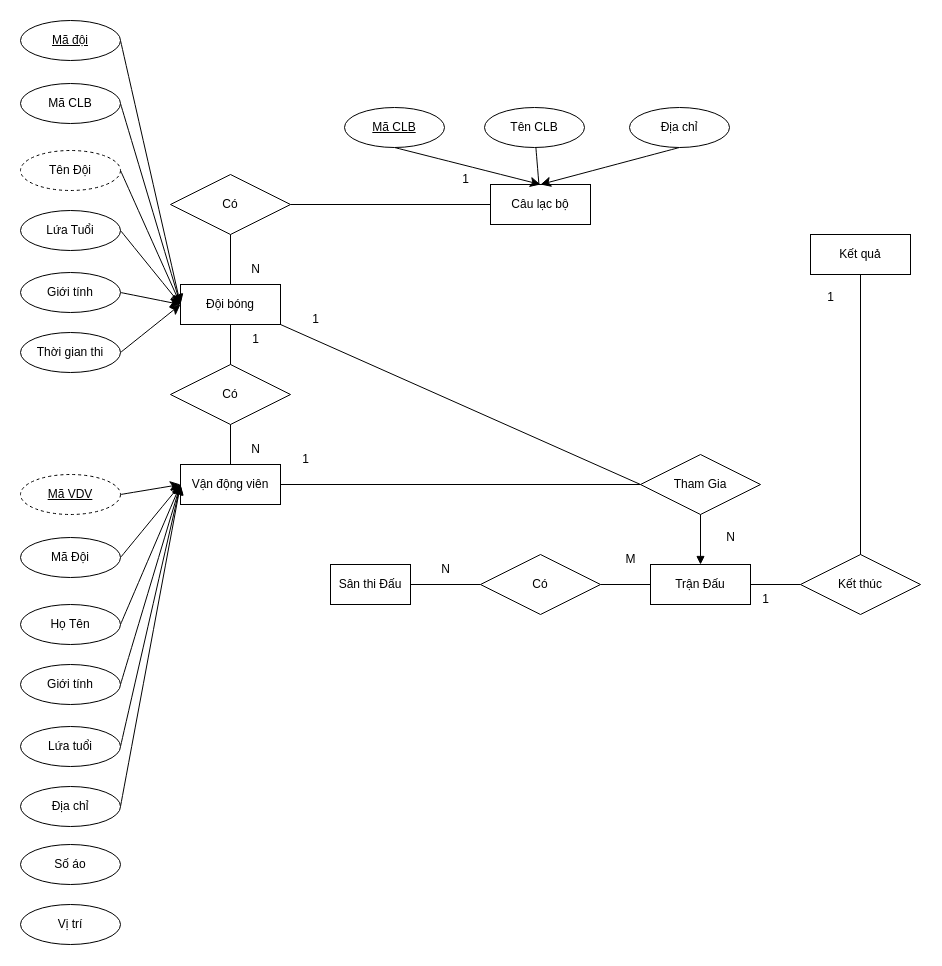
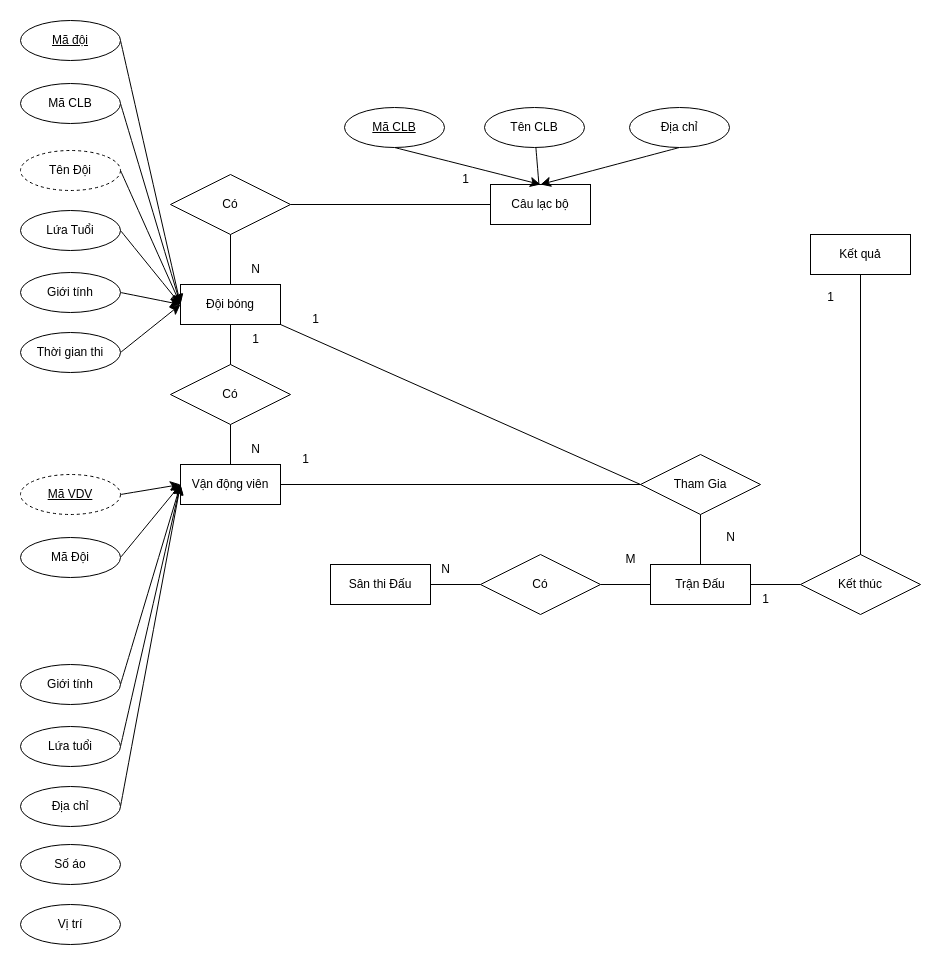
edge "Tham Gia" -> "Trận Đấu": arrowhead block -> none
edge "Họ Tên" -> "Vận động viên": removed
node "Sân thi Đấu": size 80x40 -> 100x40
node "Họ Tên": removed
